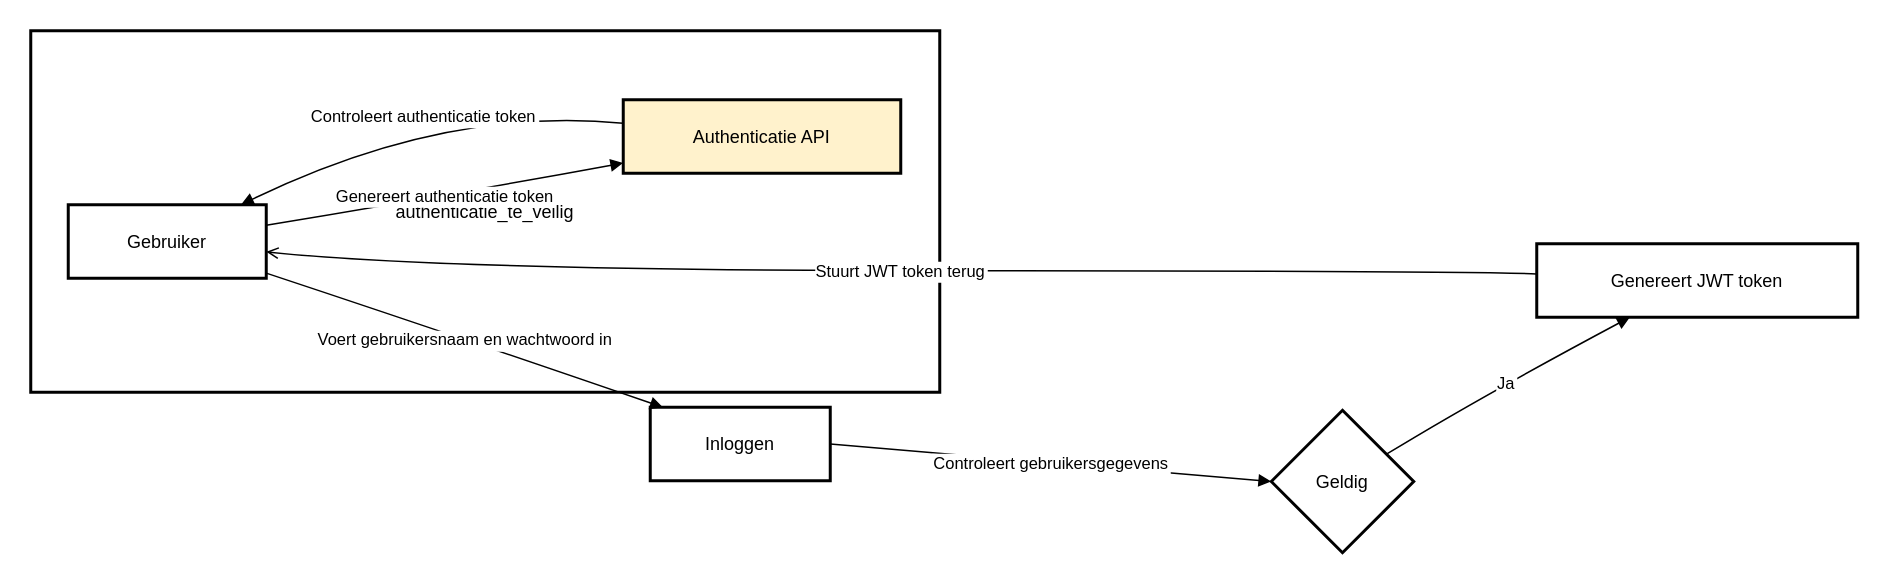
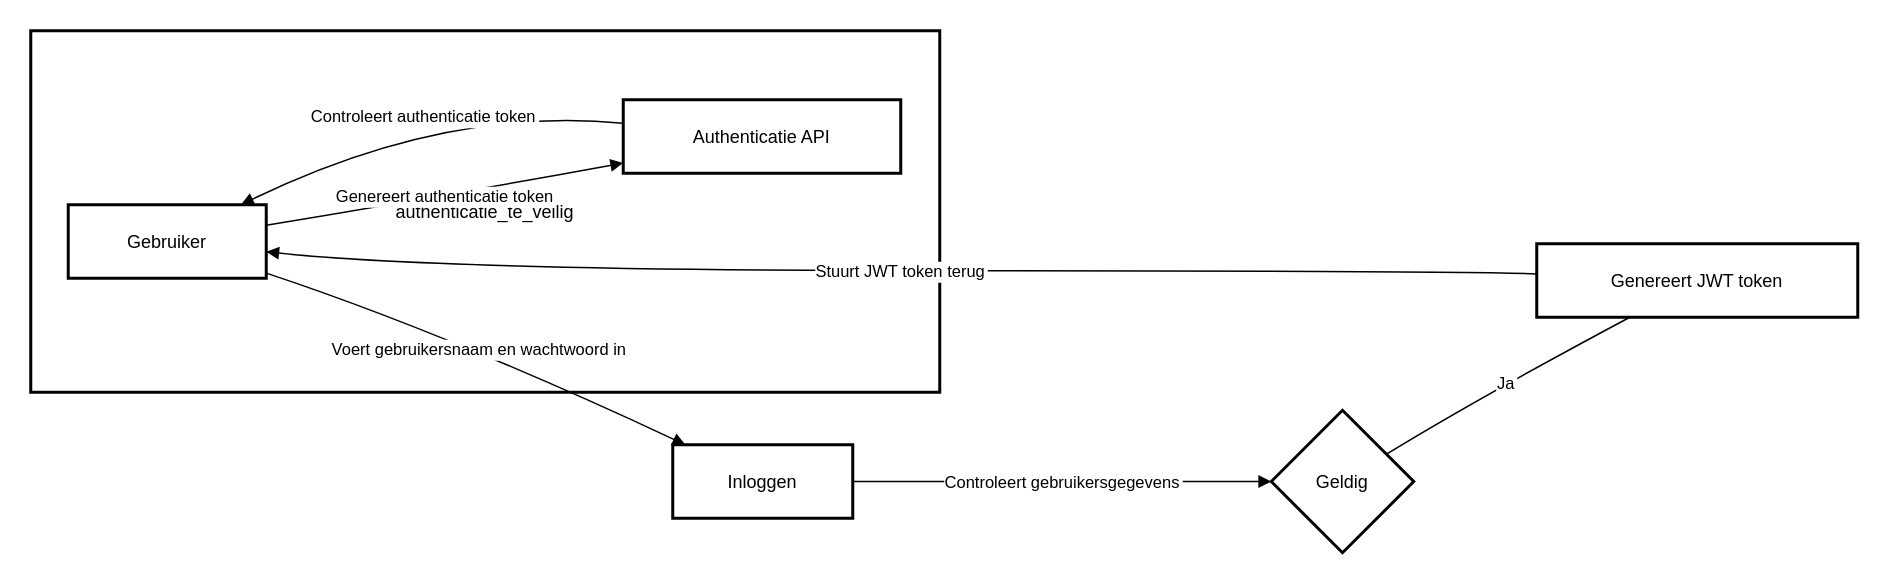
node "Authenticatie API": fillcolor #fff2cc -> #ffffff
edge "Genereert JWT token" -> "Gebruiker": arrowhead open -> block
edge "Geldig" -> "Genereert JWT token": arrowhead block -> none
node "Inloggen": moved (740, 444) -> (763, 482)
